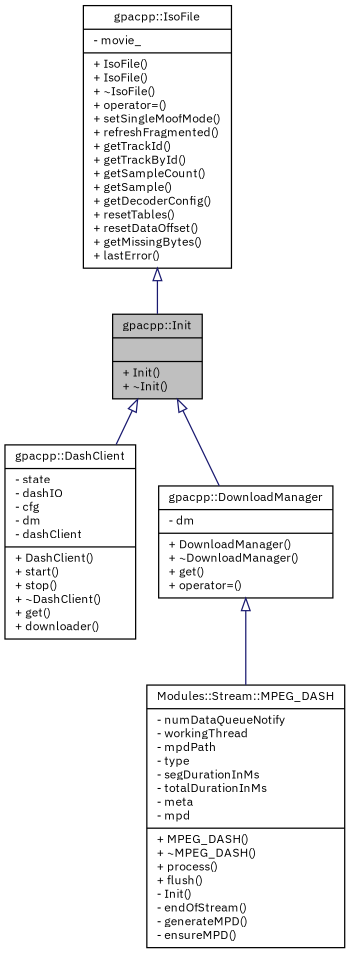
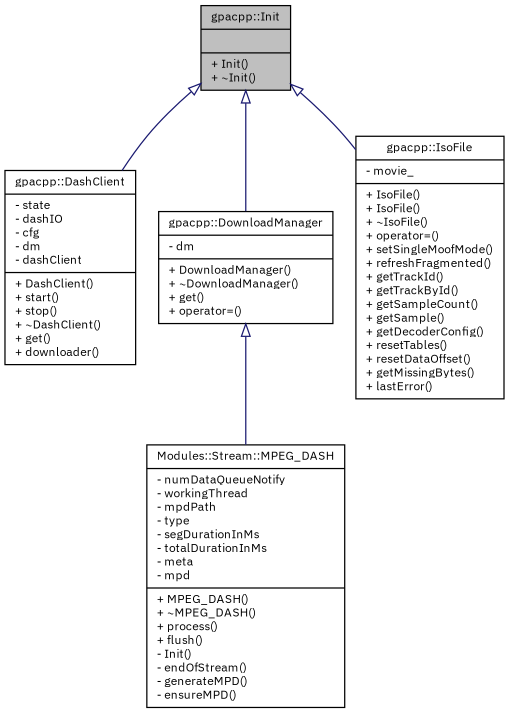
edge "gpacpp::Init" -> "gpacpp::IsoFile": reversed
